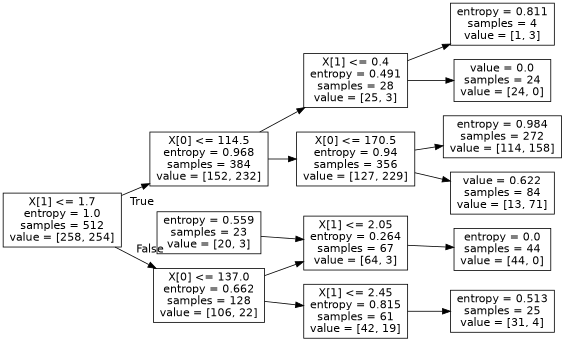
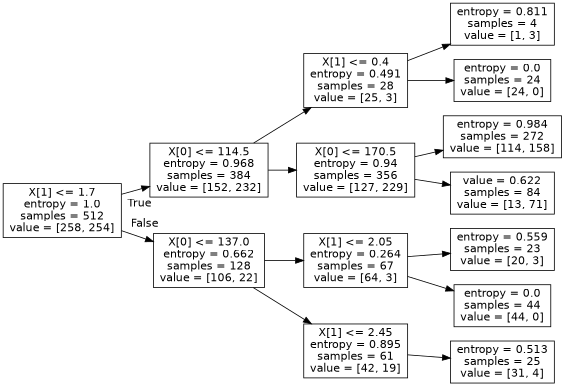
node "value = 0.0 samples = 24 value = [24, 0]": label "value = 0.0 samples = 24 value = [24, 0]" -> "entropy = 0.0 samples = 24 value = [24, 0]"
edge "entropy = 0.559 samples = 23 value = [20, 3]" -> "X[1] <= 2.05 entropy = 0.264 samples = 67 value = [64, 3]": reversed
node "X[1] <= 2.45 entropy = 0.815 samples = 61 value = [42, 19]": label "X[1] <= 2.45 entropy = 0.815 samples = 61 value = [42, 19]" -> "X[1] <= 2.45 entropy = 0.895 samples = 61 value = [42, 19]"
